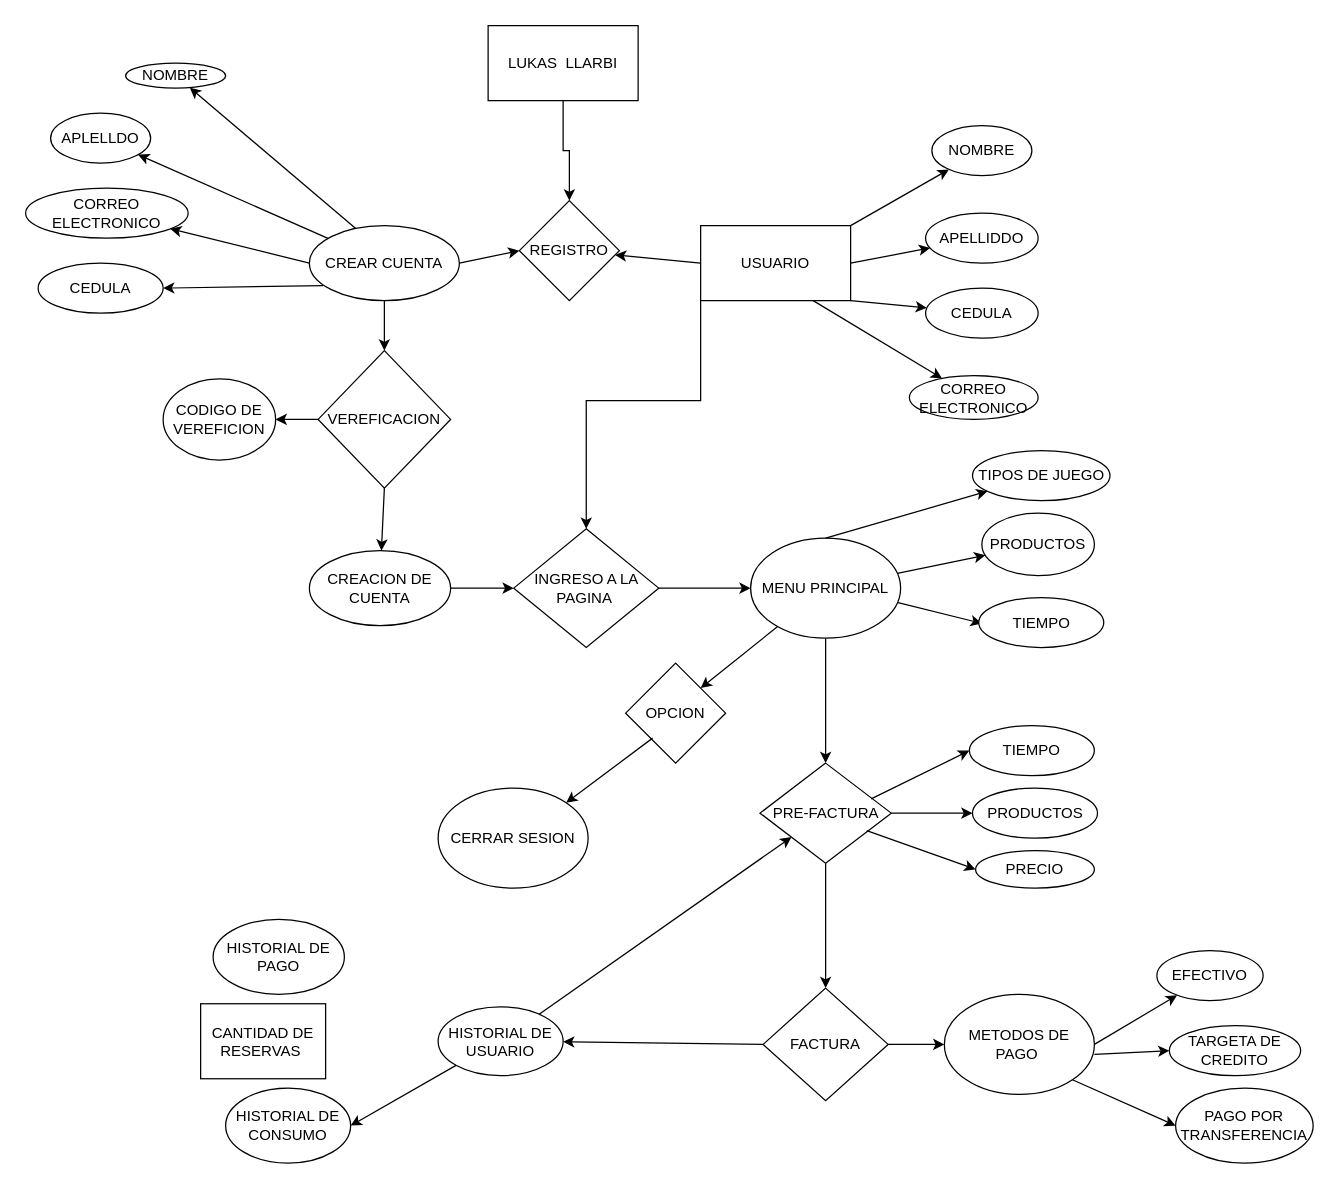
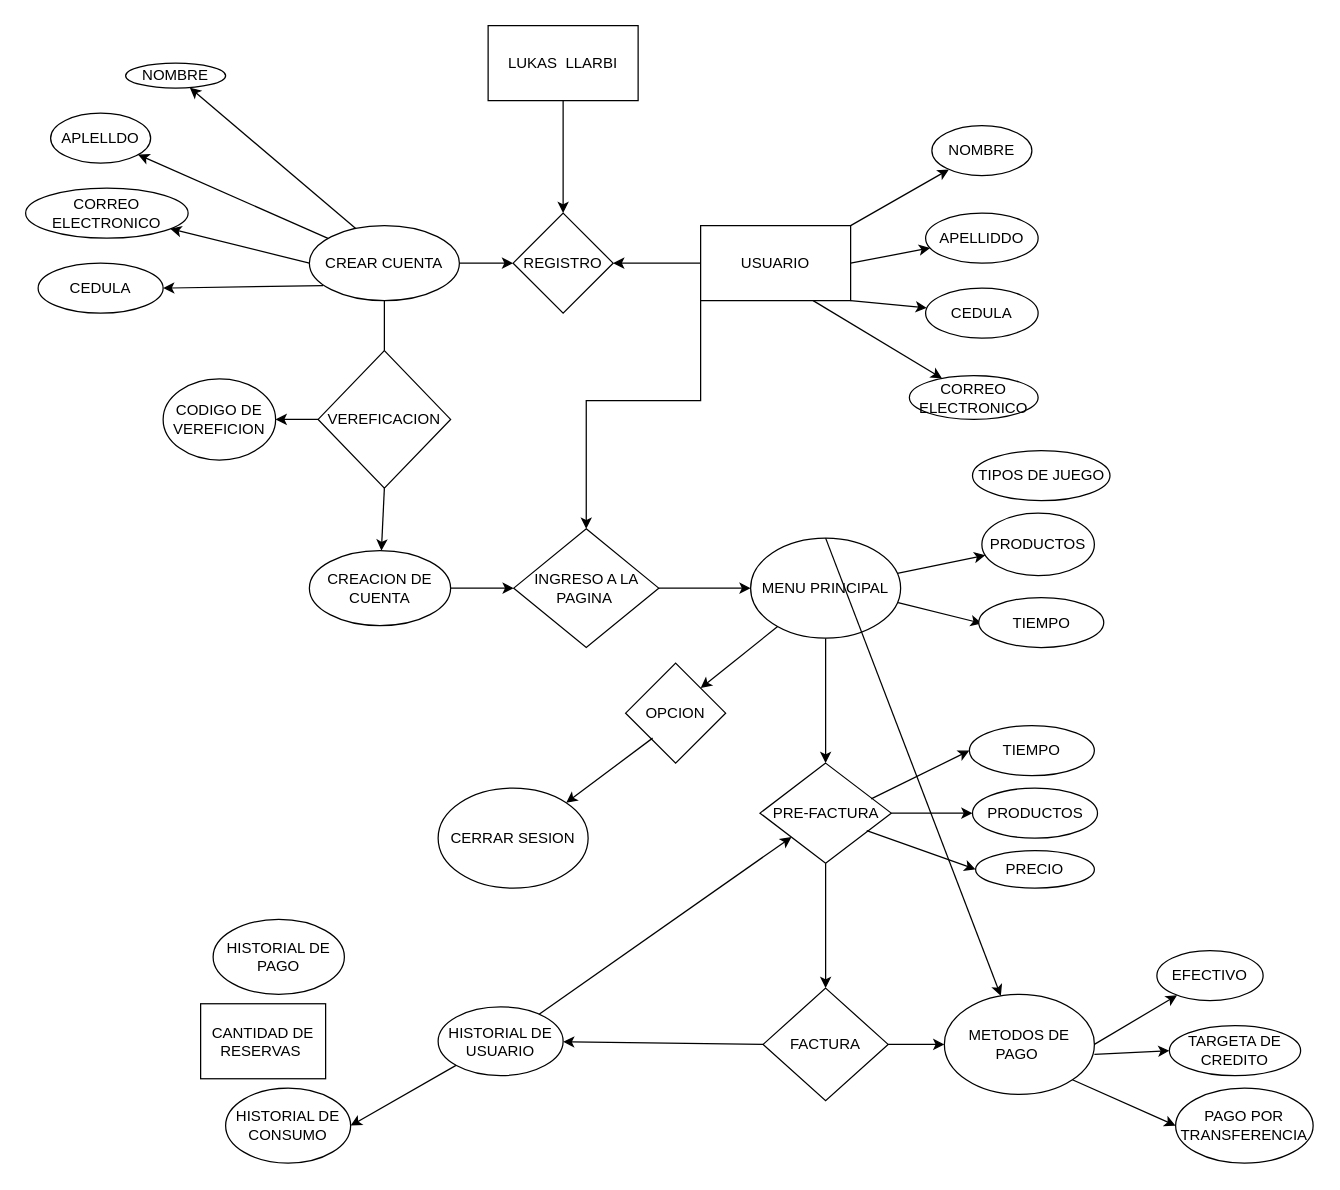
node "REGISTRO": moved (569, 251) -> (563, 263)
edge "CREAR CUENTA" -> "VEREFICACION": arrowhead classic -> none
edge "MENU PRINCIPAL" -> "TIPOS DE JUEGO": now "MENU PRINCIPAL" -> "METODOS DE PAGO"
